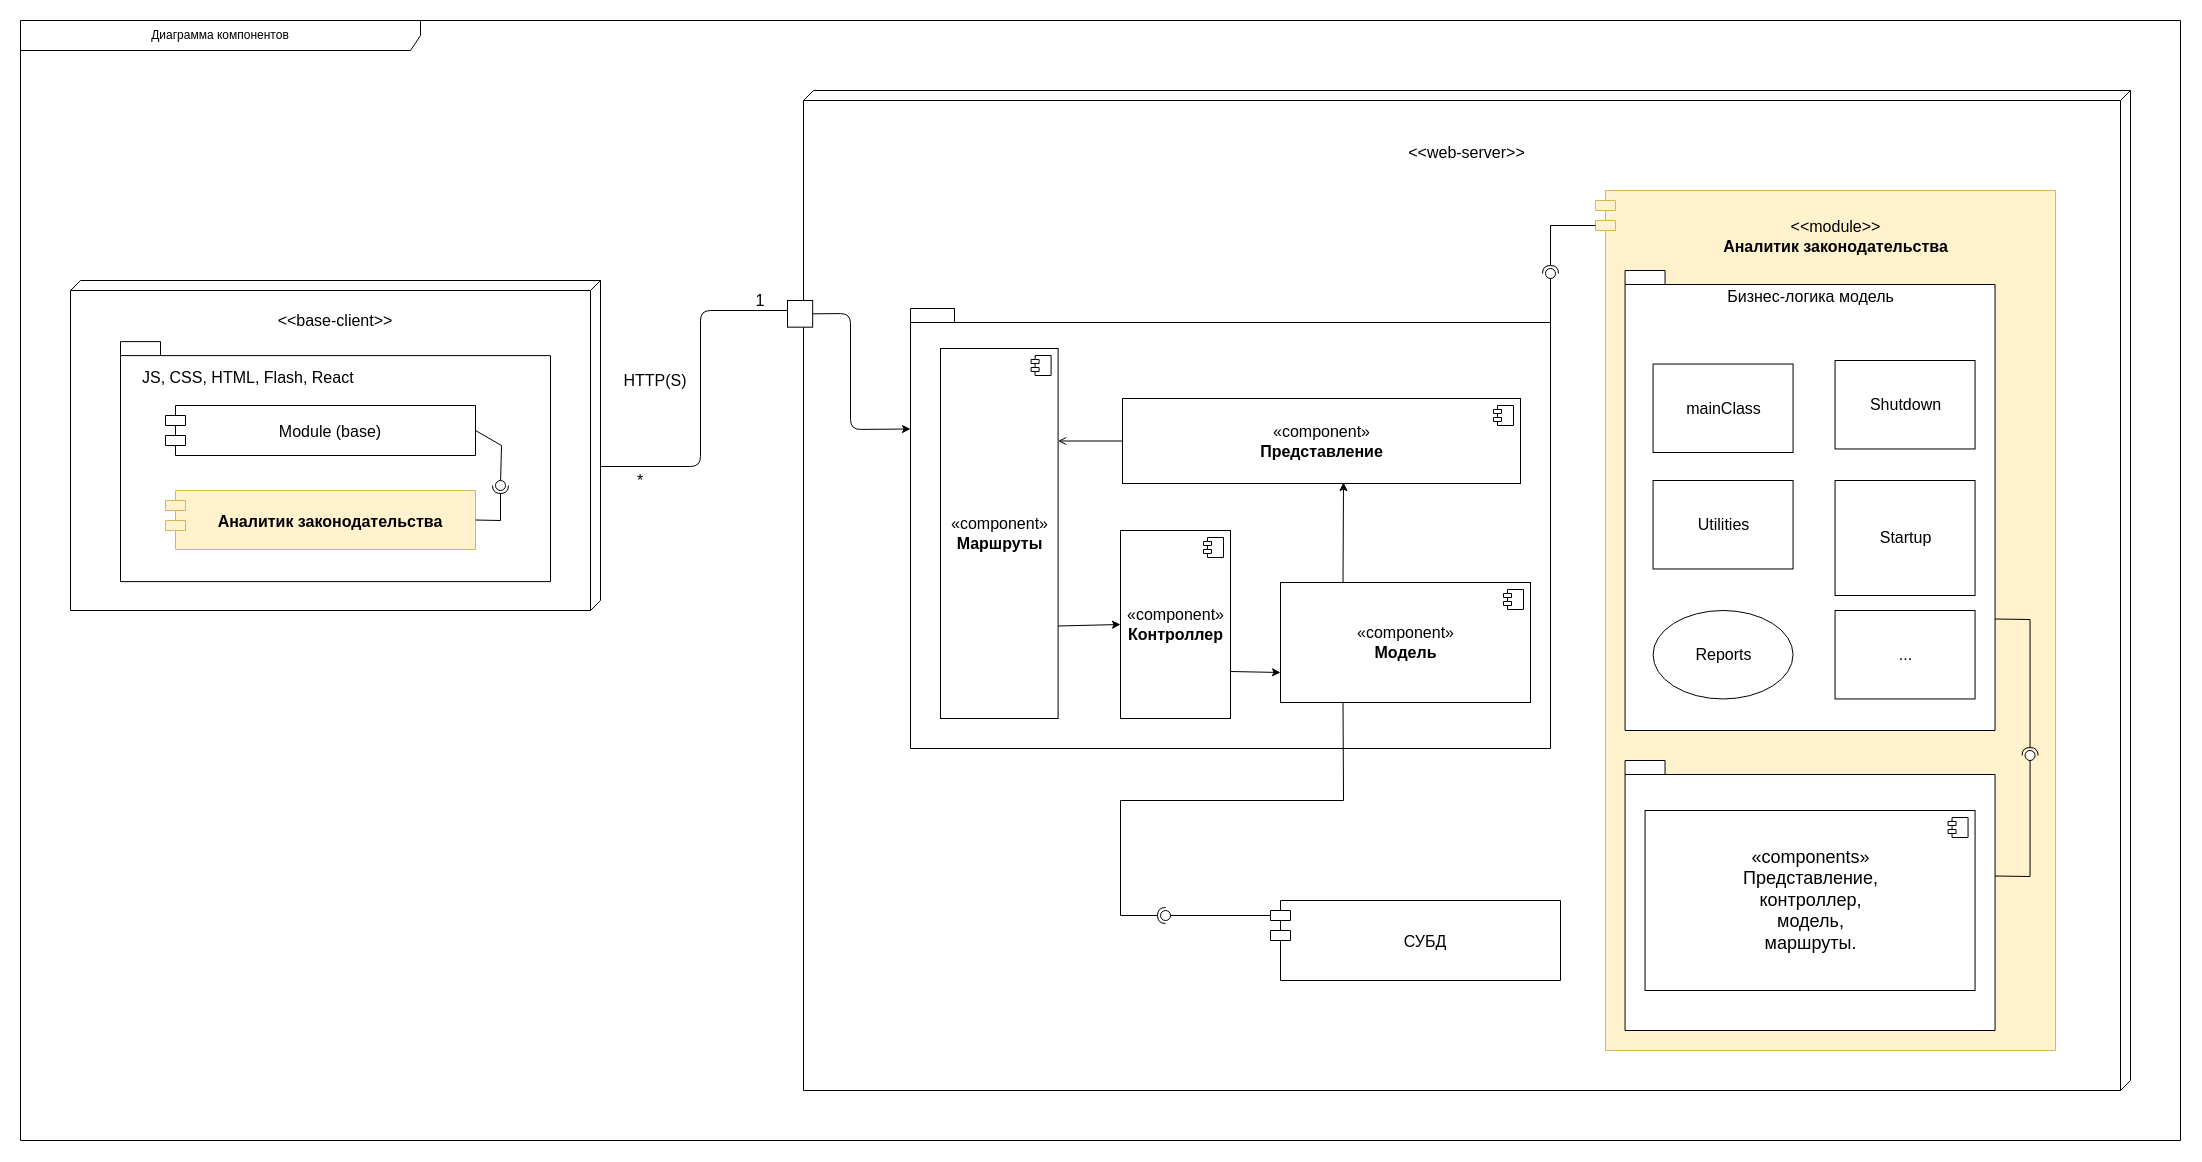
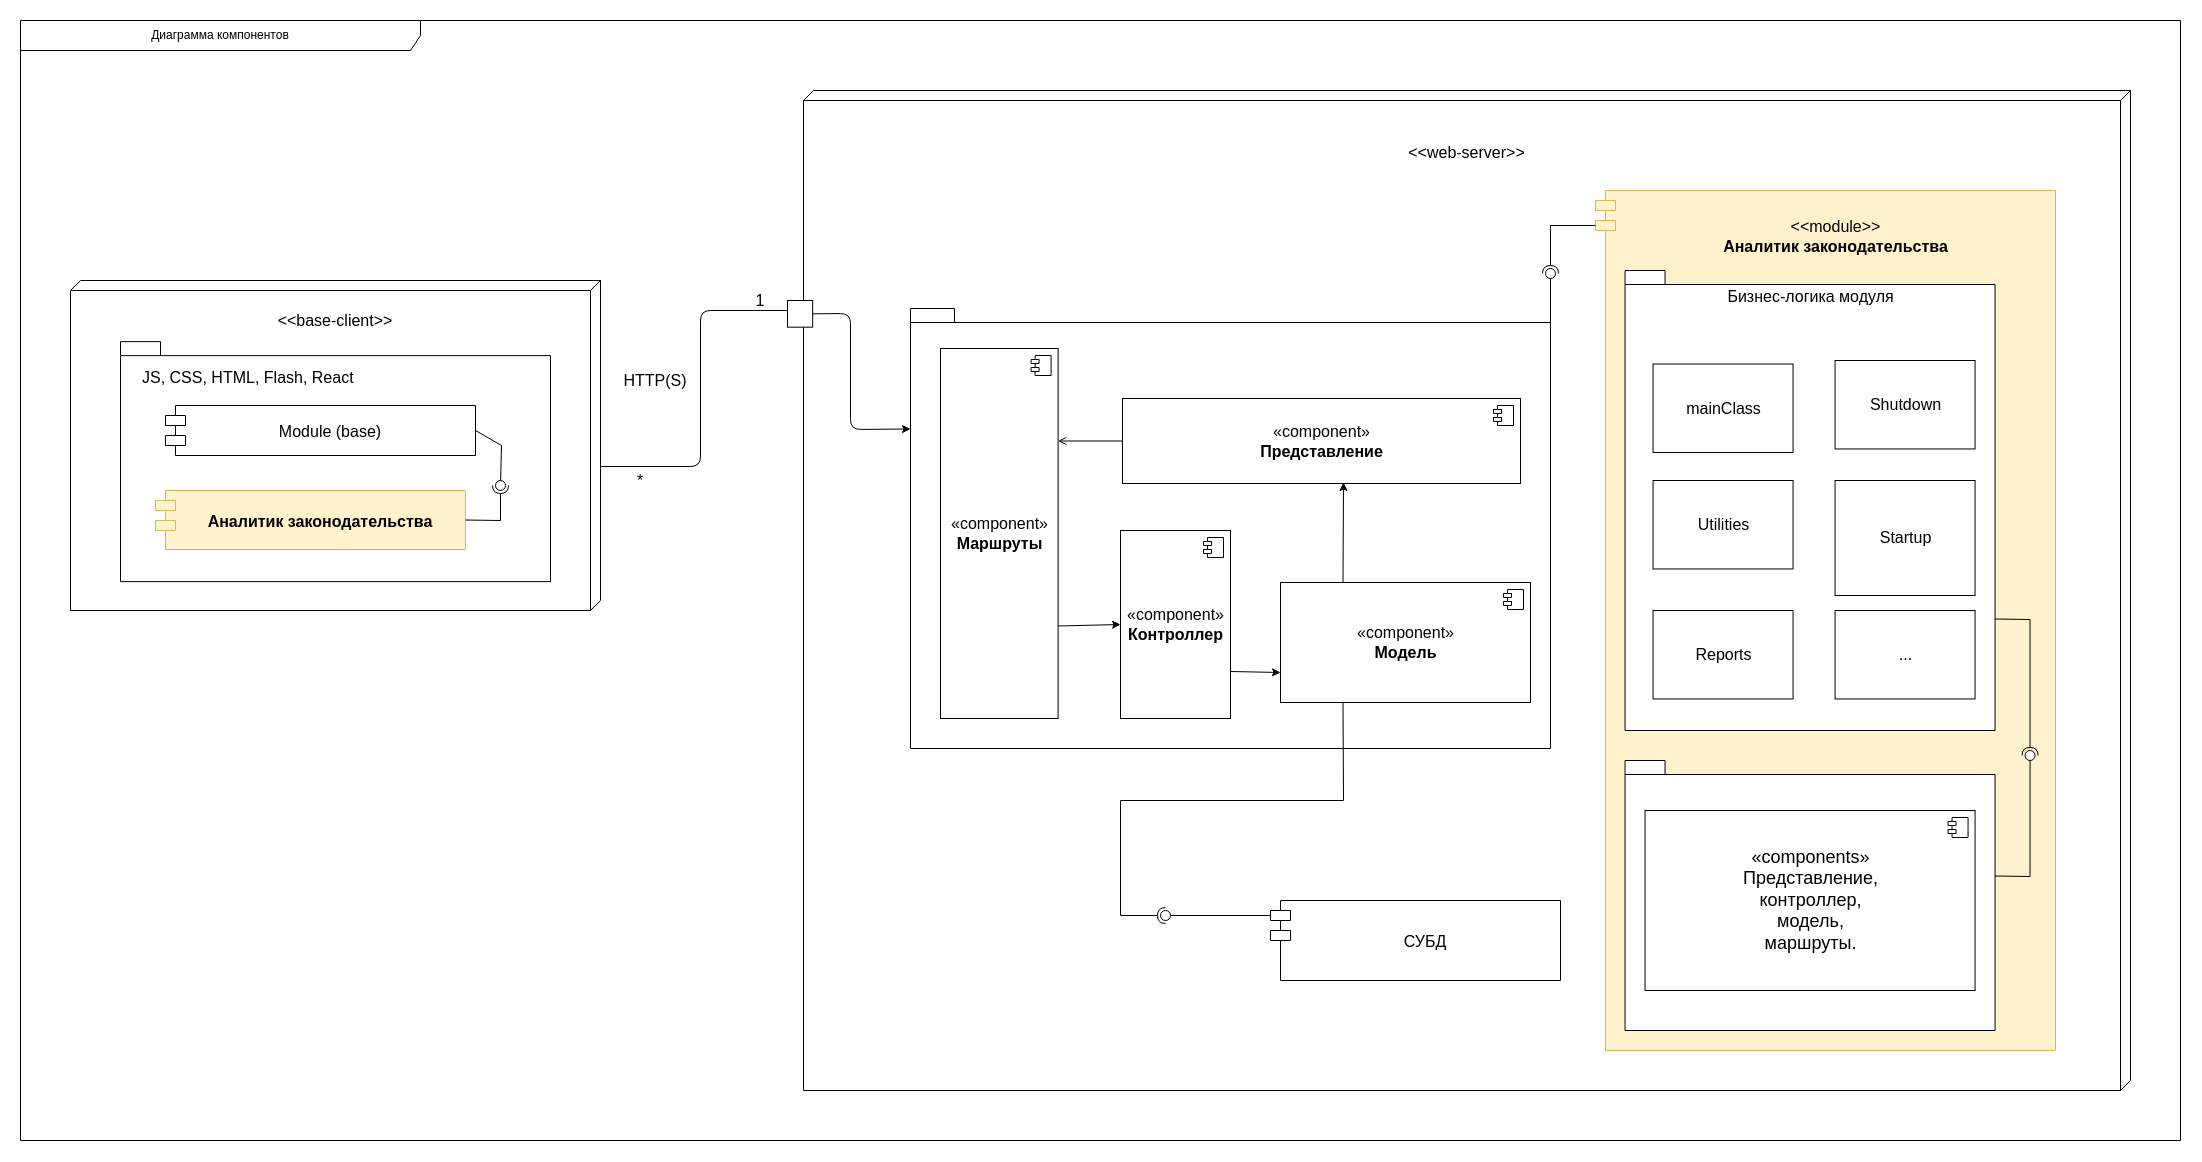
node "Бизнес-логика модель": label "Бизнес-логика модель" -> "Бизнес-логика модуля"
node "Аналитик законодательства": moved (321, 520) -> (311, 520)
node "Reports": shape ellipse -> rectangle
